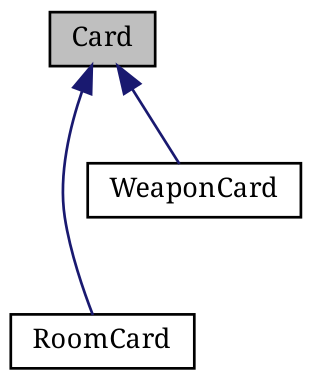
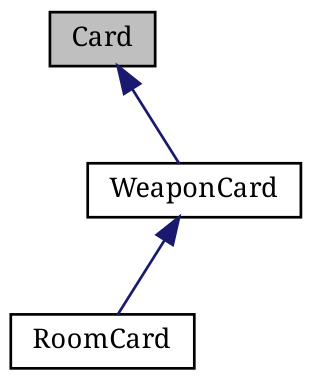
edge "RoomCard" -> "Card": now "RoomCard" -> "WeaponCard"
